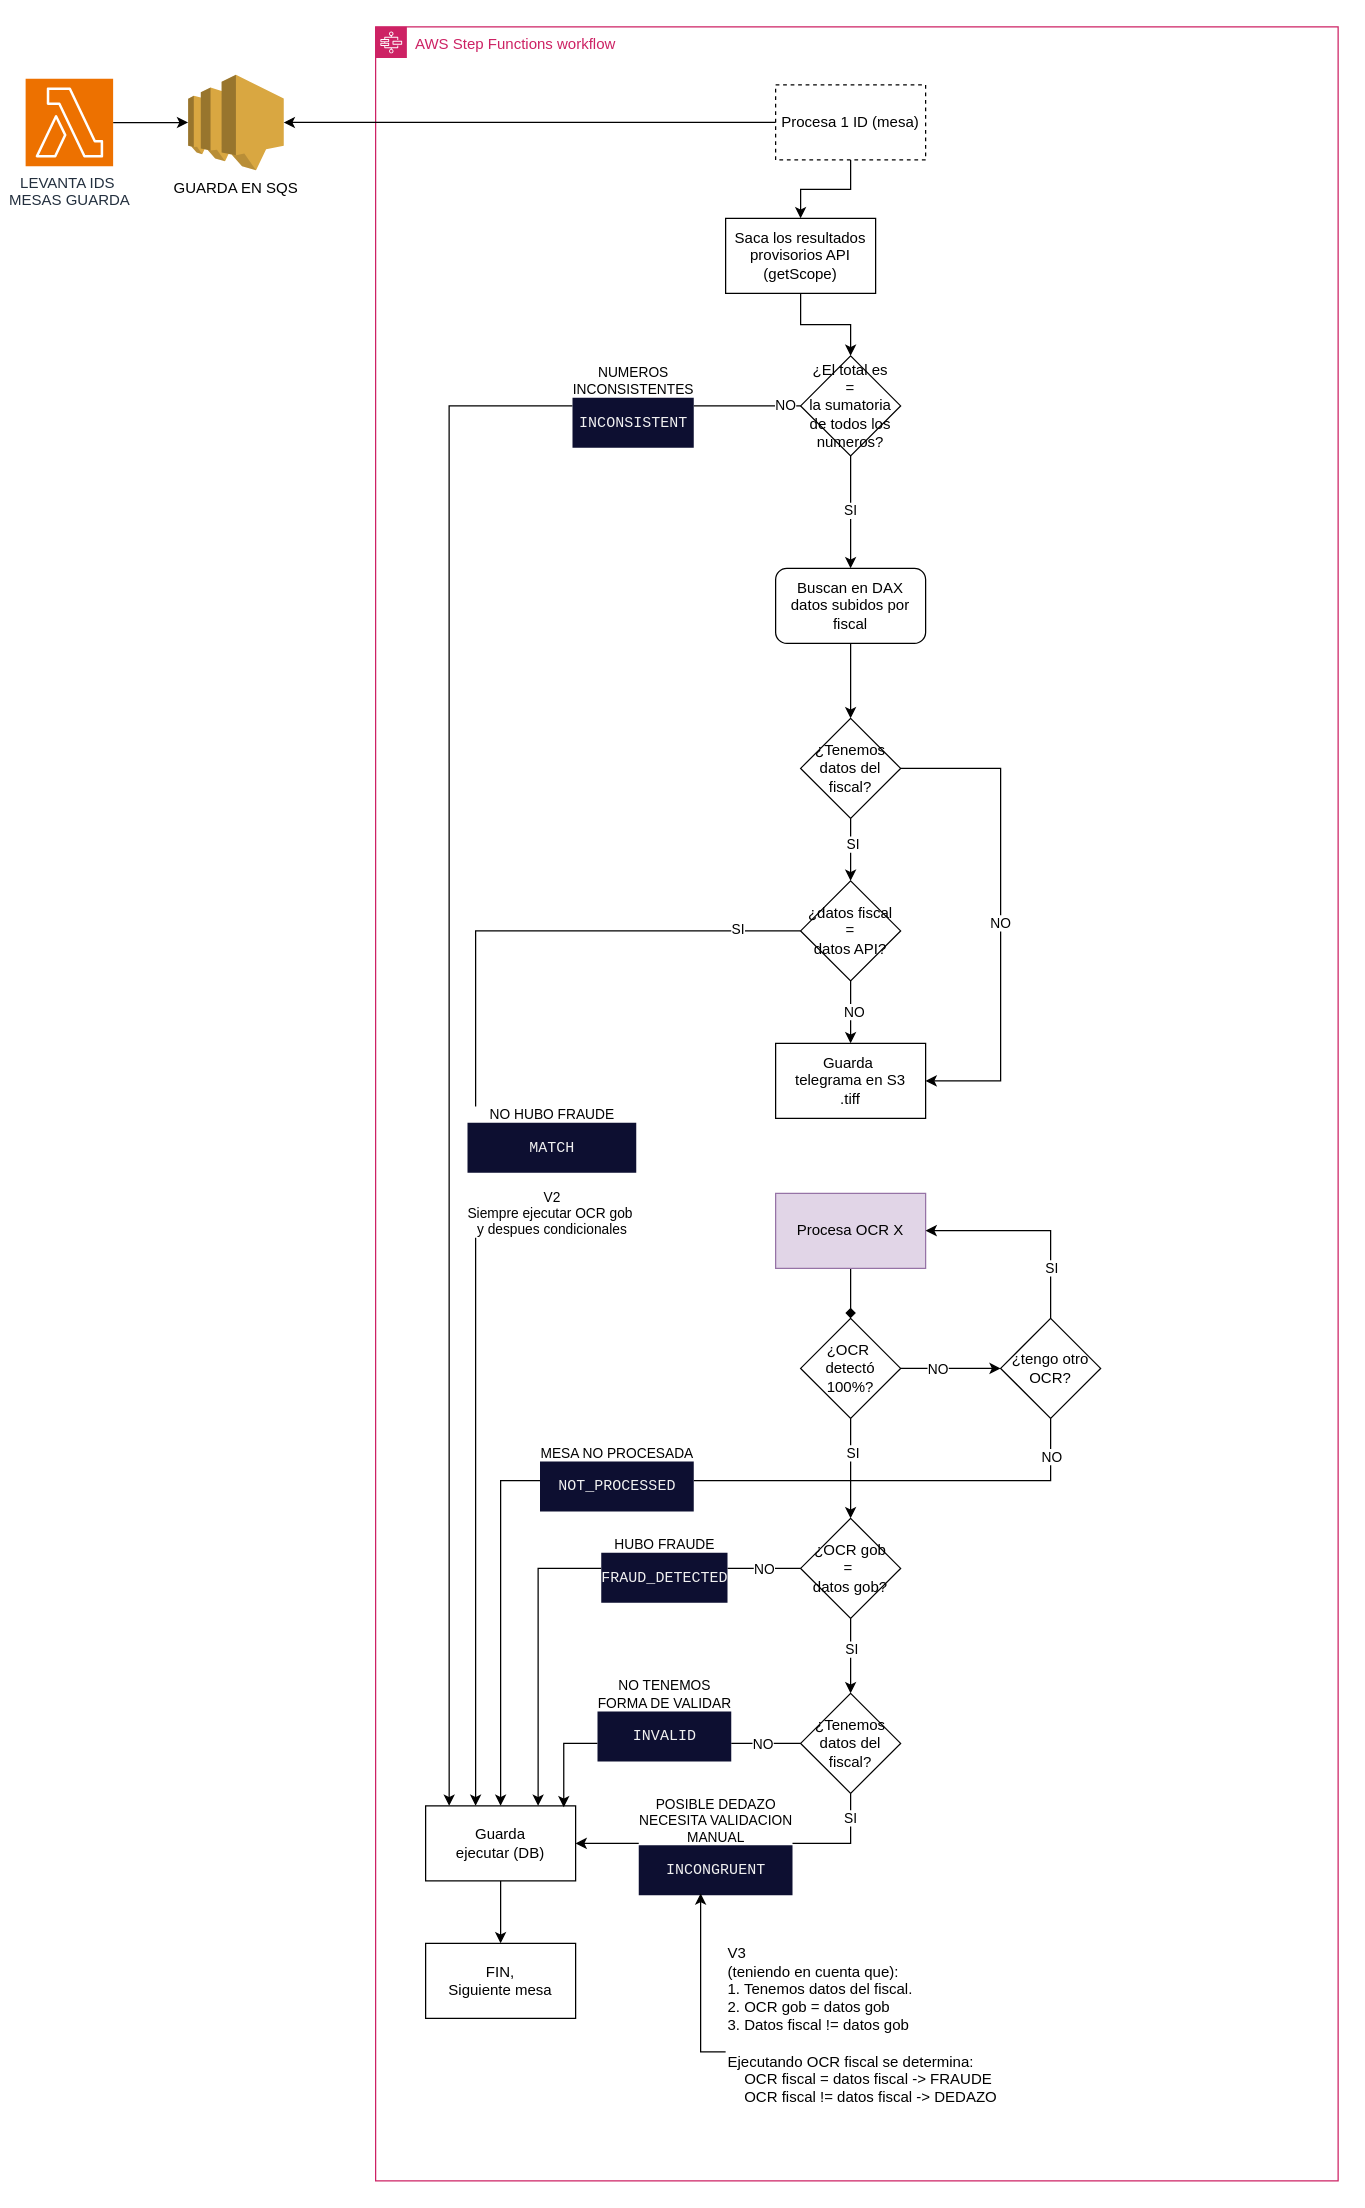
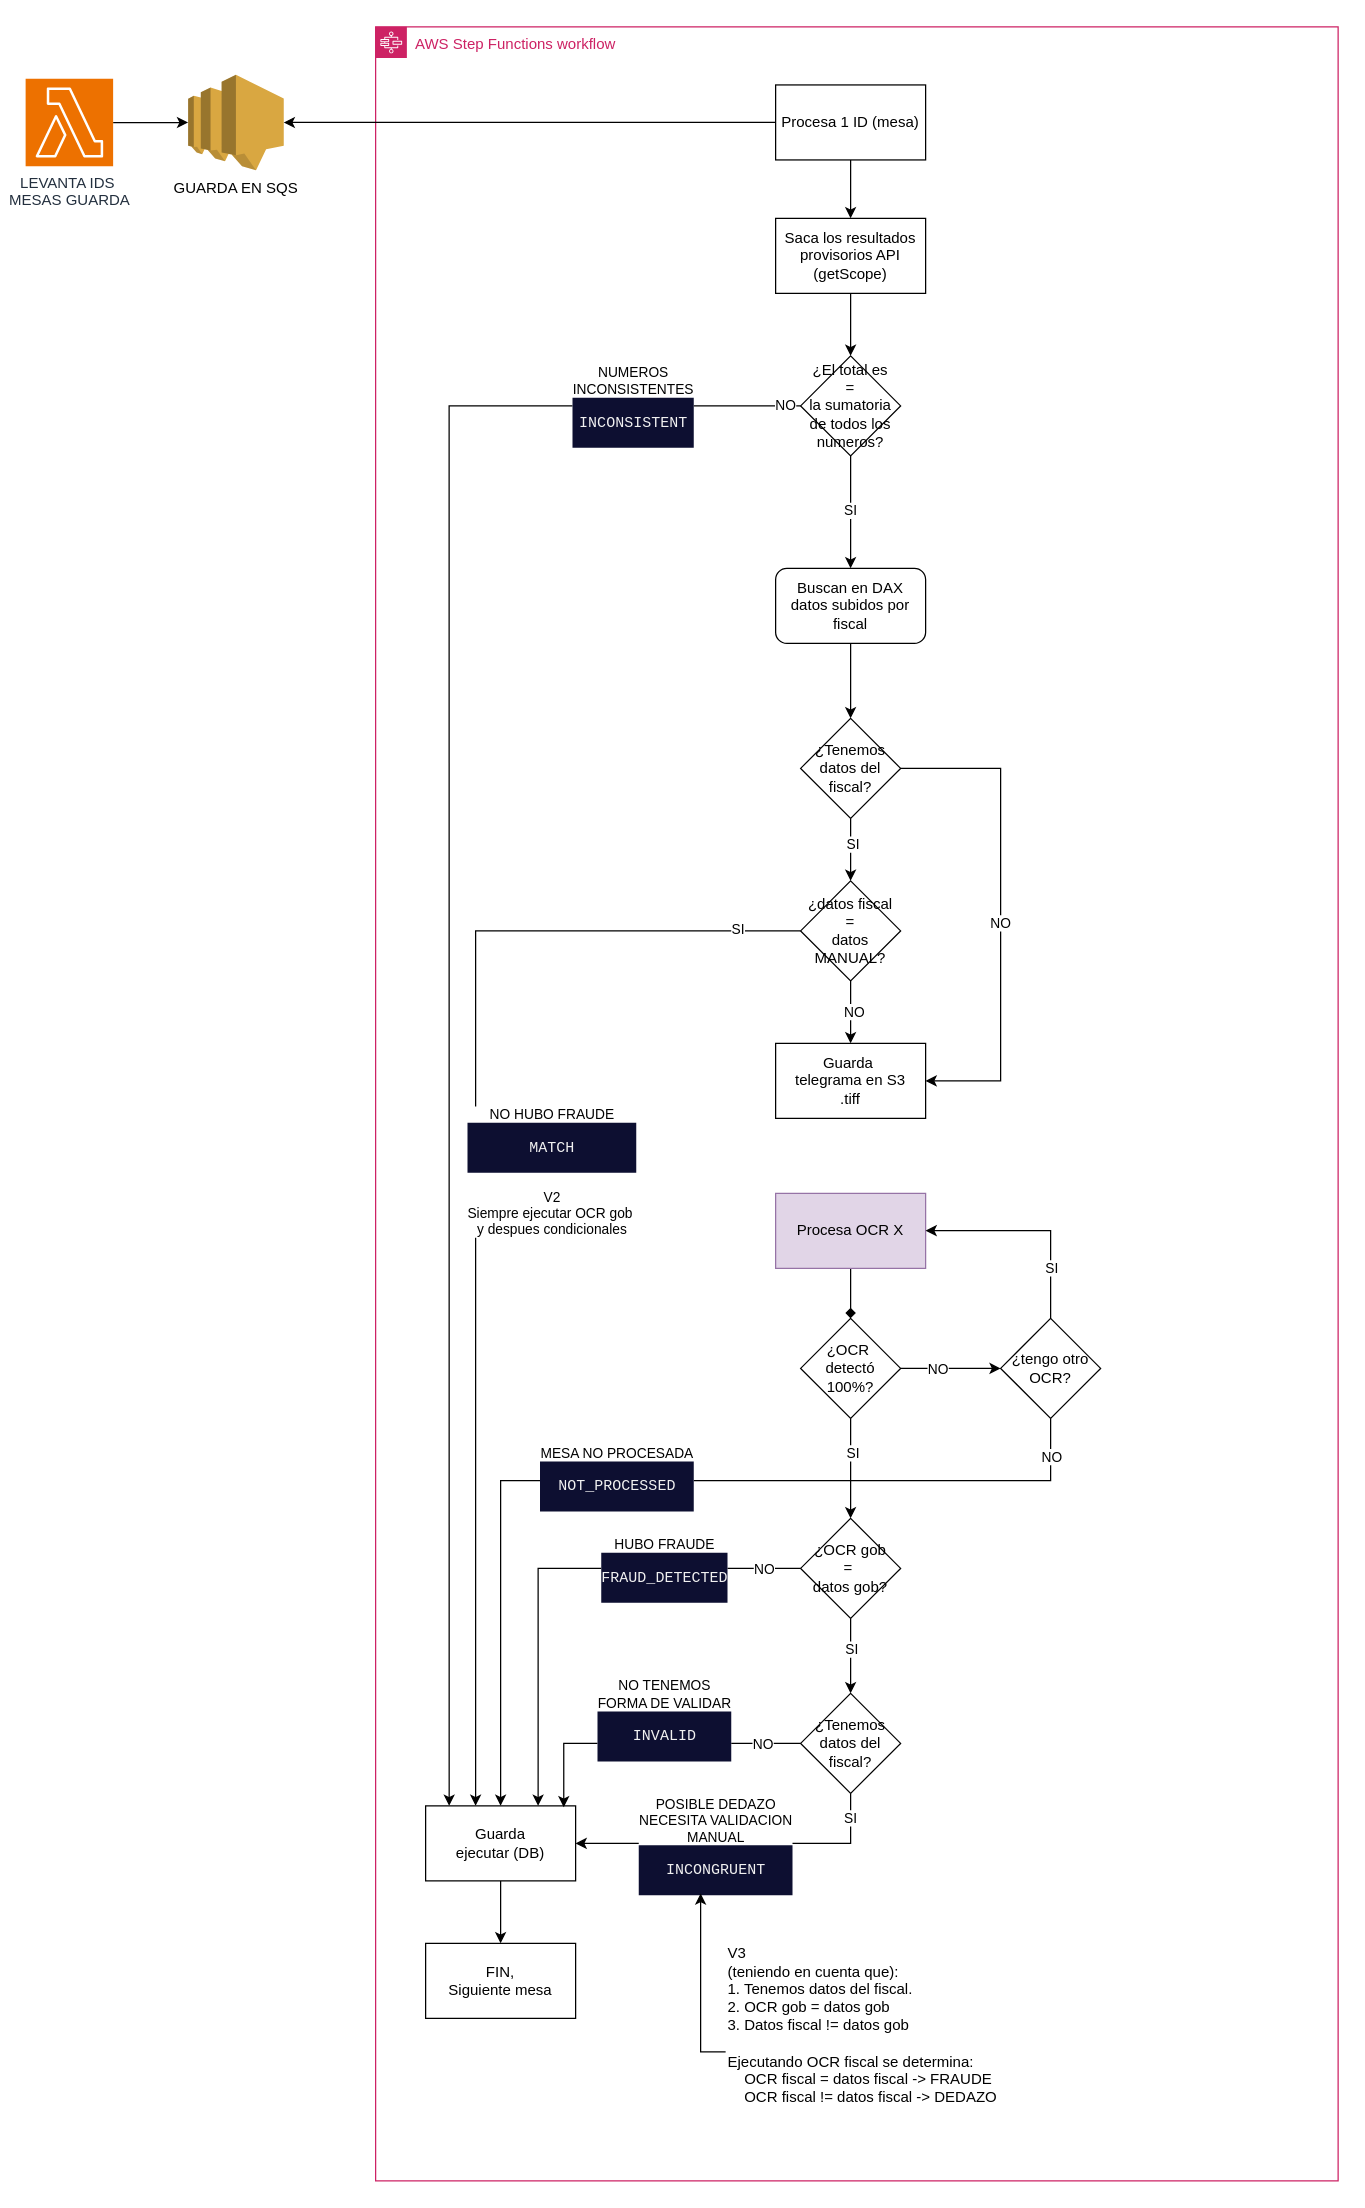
node "Procesa 1 ID (mesa)": style dashed -> solid
node "Saca los resultados provisorios API (getScope)": moved (801, 256) -> (851, 256)
node "¿datos fiscal = datos API?": label "¿datos fiscal = datos API?" -> "¿datos fiscal = datos MANUAL?"
